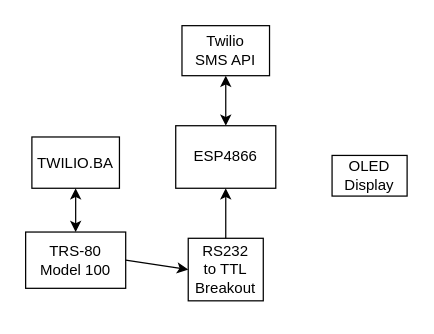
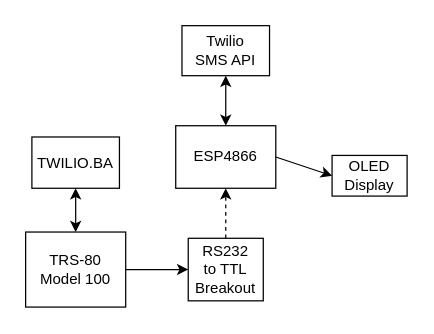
edge "ESP4866" -> "OLED Display": added
edge "RS232 to TTL Breakout" -> "ESP4866": style solid -> dashed
node "TRS-80 Model 100": size 100x56 -> 100x75
